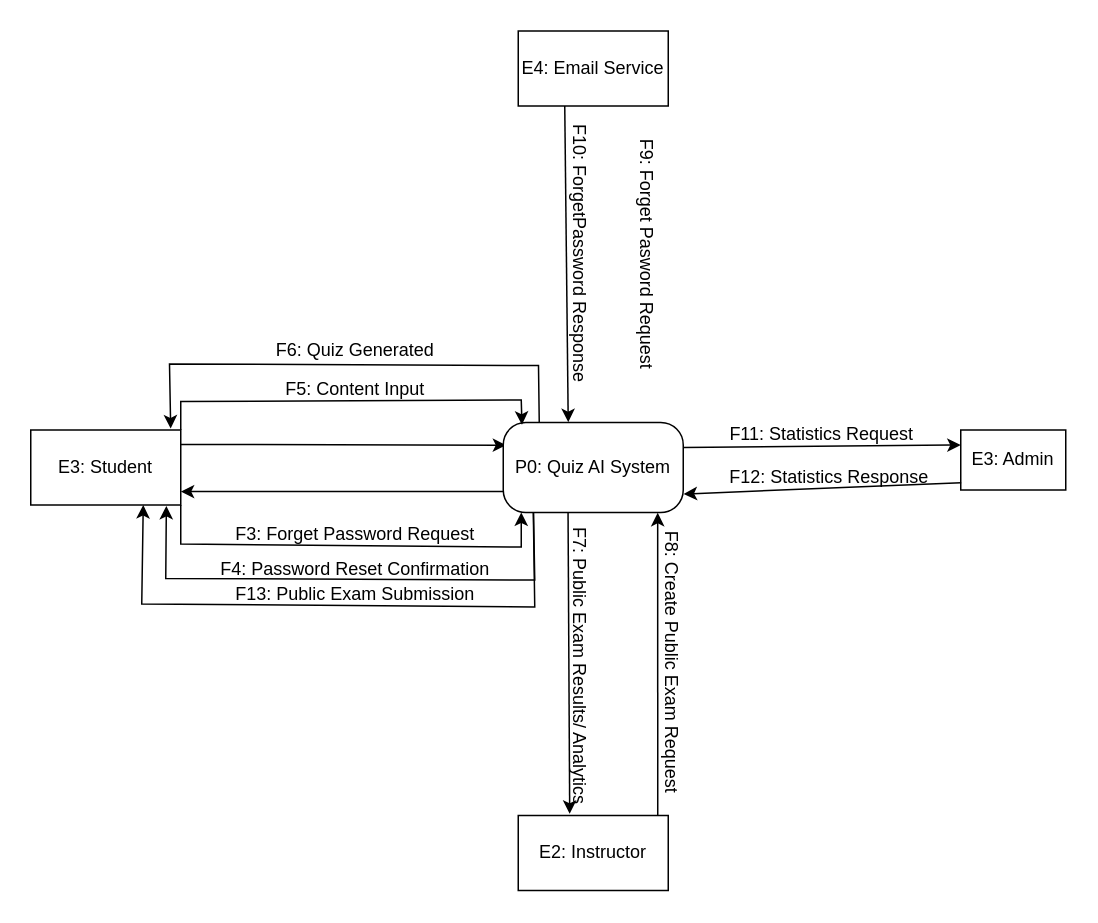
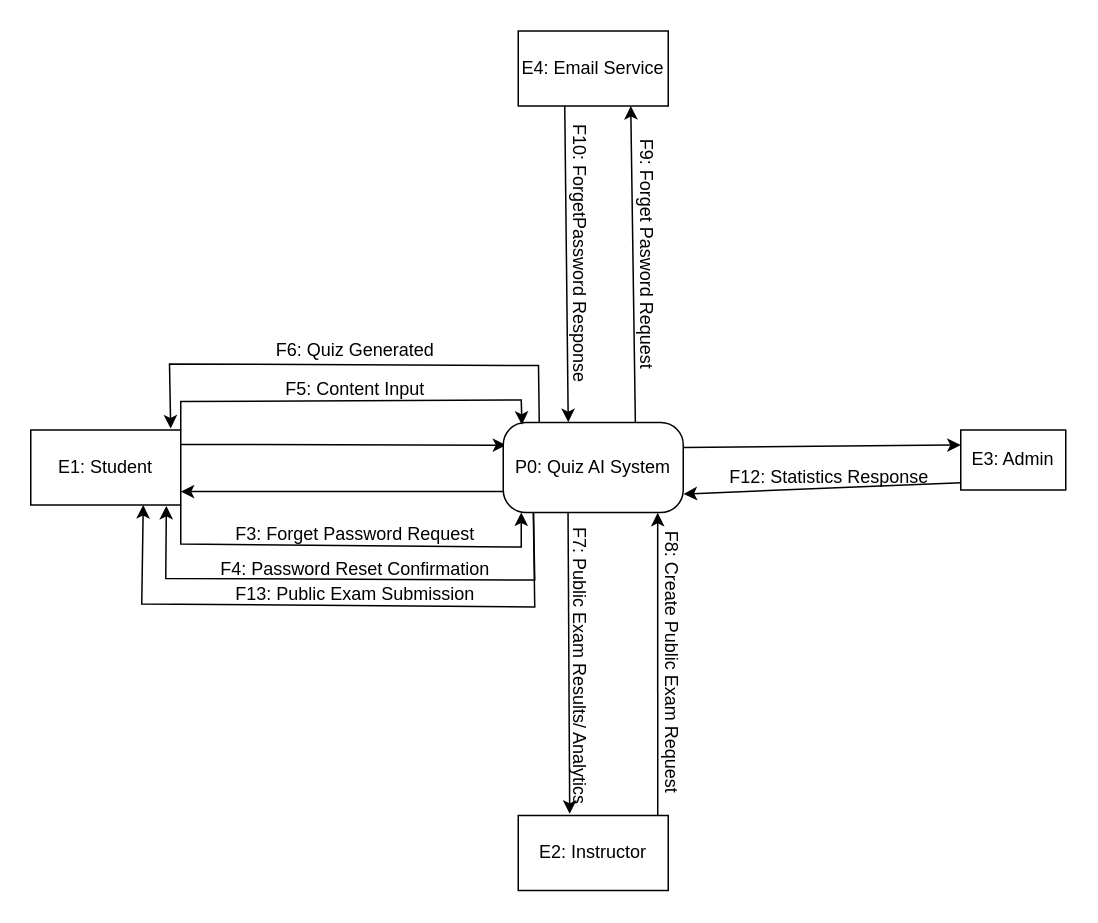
edge "P0: Quiz AI System" -> "E4: Email Service": added
node "F11: Statistics Request": removed
node "E3: Student": label "E3: Student" -> "E1: Student"
